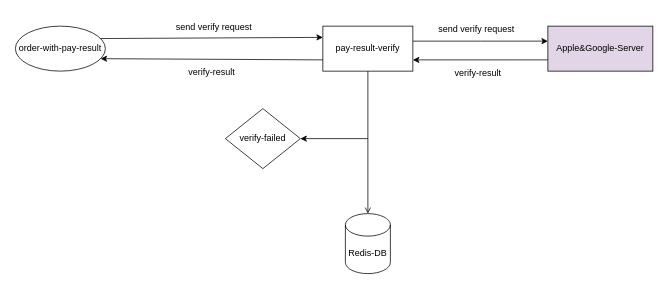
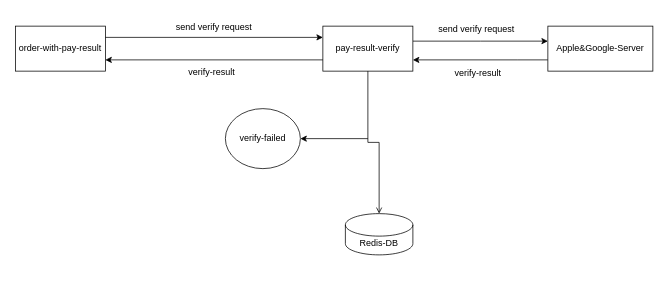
node "order-with-pay-result": shape ellipse -> rectangle
node "Apple&Google-Server": fillcolor #e1d5e7 -> #ffffff
node "verify-failed": shape diamond -> ellipse
node "Redis-DB": size 45x60 -> 68x41
